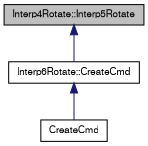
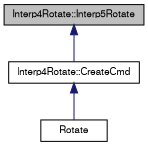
node "Interp6Rotate::CreateCmd": label "Interp6Rotate::CreateCmd" -> "Interp4Rotate::CreateCmd"
node "CreateCmd": label "CreateCmd" -> "Rotate"
